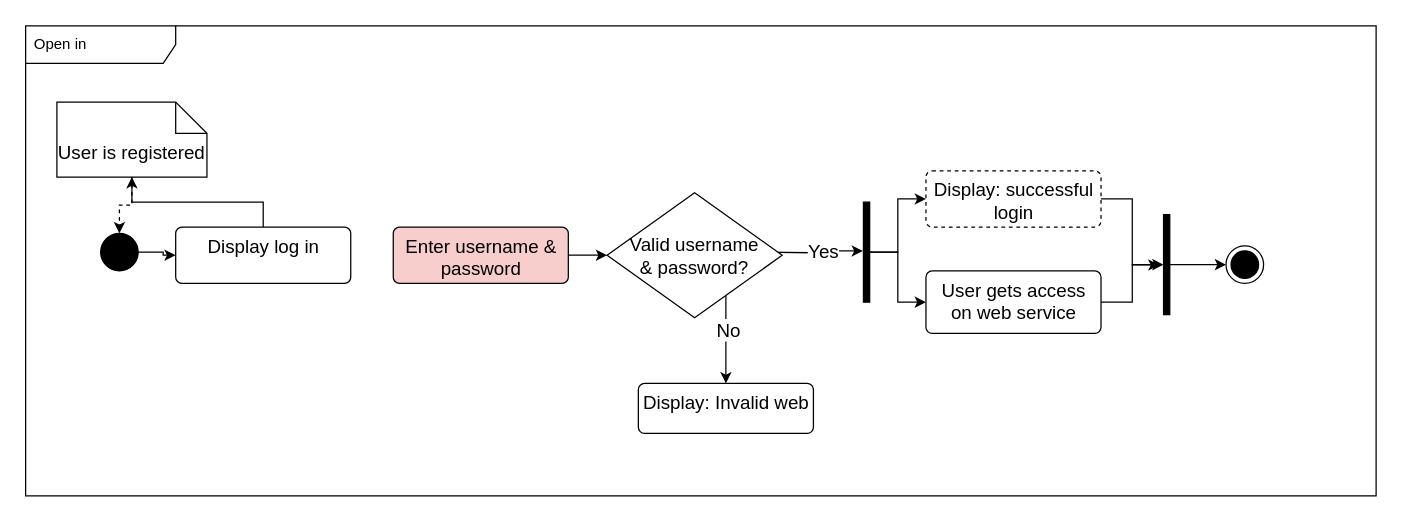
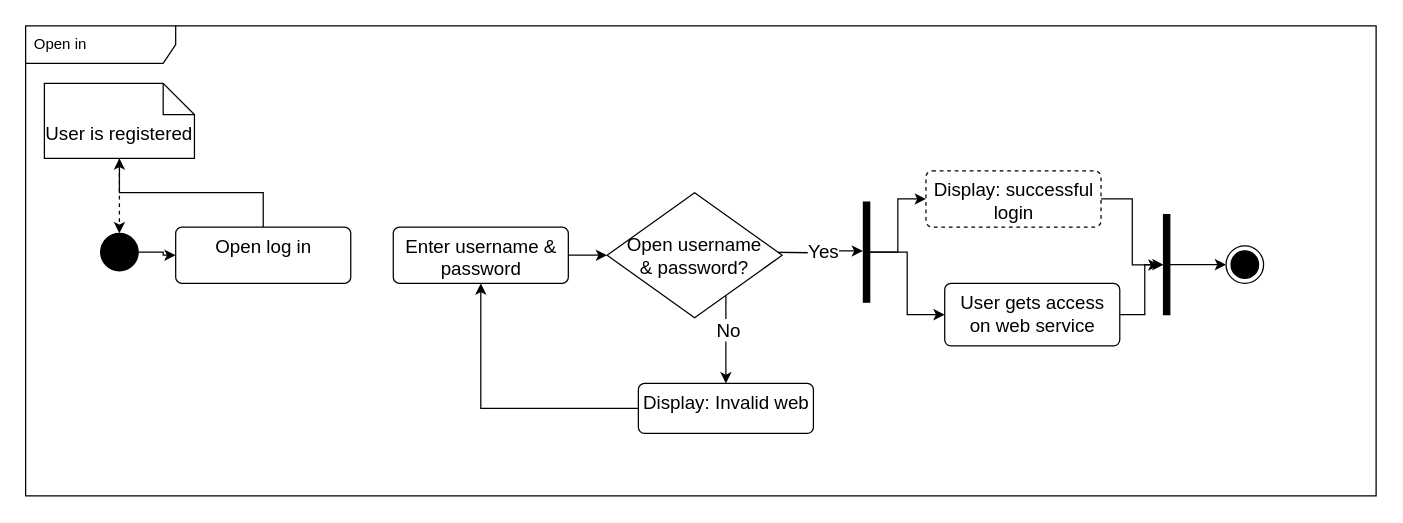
node "User is registered": moved (132, 139) -> (119, 121)
node "Valid username & password?": label "Valid username & password?" -> "Open username & password?"
node "Display log in": label "Display log in" -> "Open log in"
node "Enter username & password": fillcolor #f8cecc -> #ffffff
node "User gets access on web service": moved (1013, 302) -> (1032, 314)
edge "Display: Invalid web" -> "Enter username & password": added
